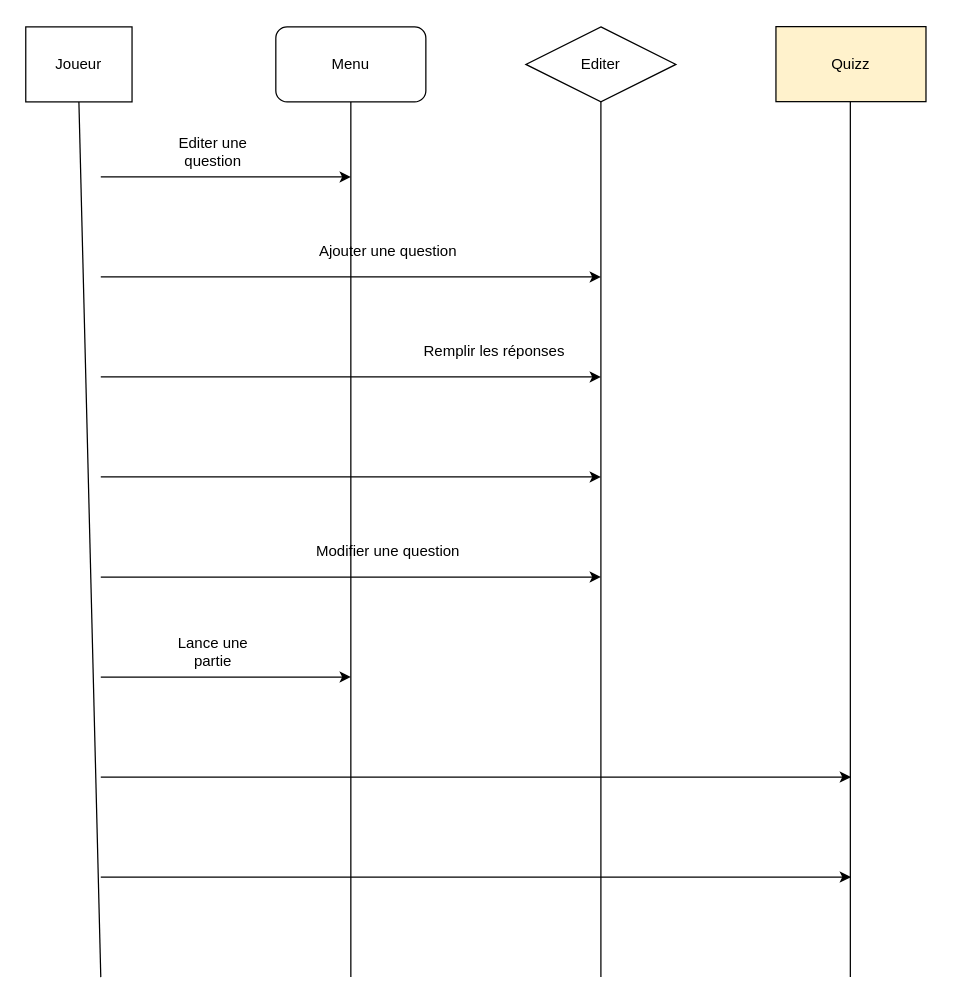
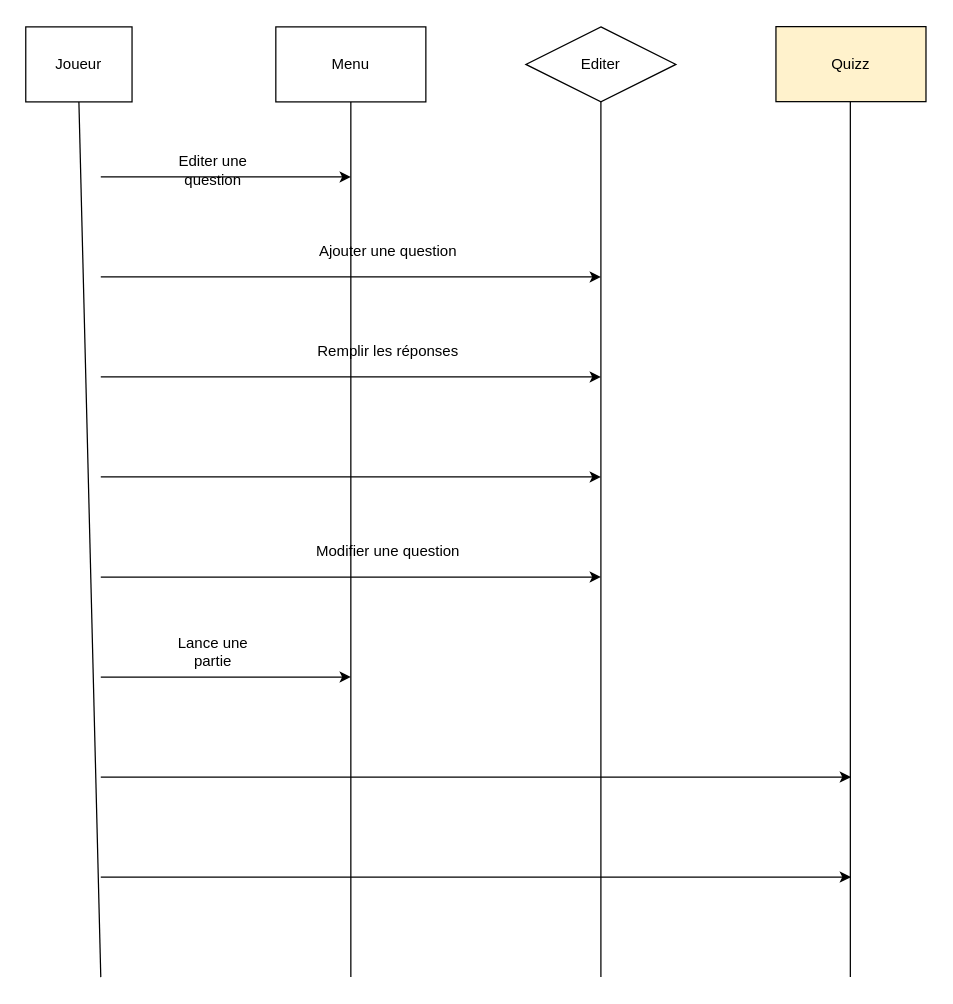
node "Menu": shape rounded rectangle -> rectangle
node "Editer une question": moved (213, 152) -> (213, 171)
node "Remplir les réponses": moved (494, 352) -> (388, 352)
